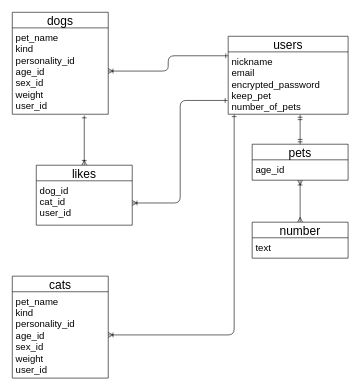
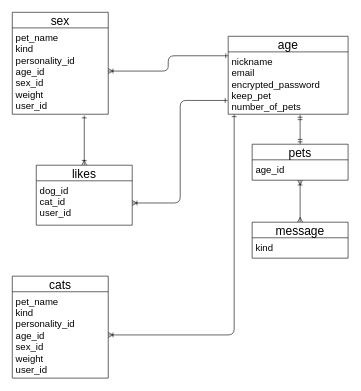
node "dogs": label "dogs" -> "sex"
node "users": label "users" -> "age"
node "number": label "number" -> "message"
node "text": label "text" -> "kind"
